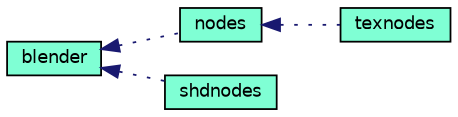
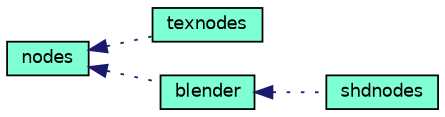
edge "nodes" -> "blender": reversed
